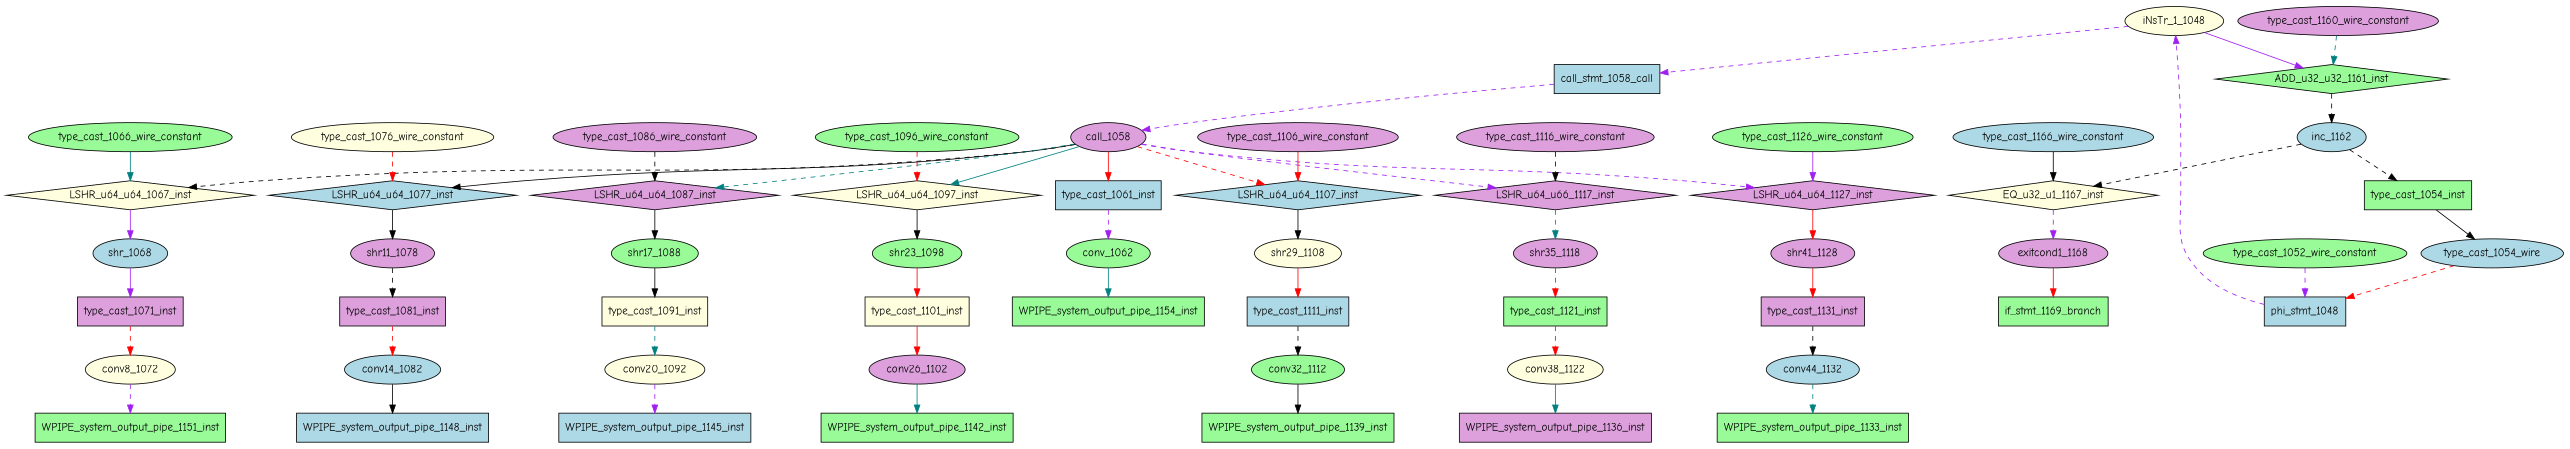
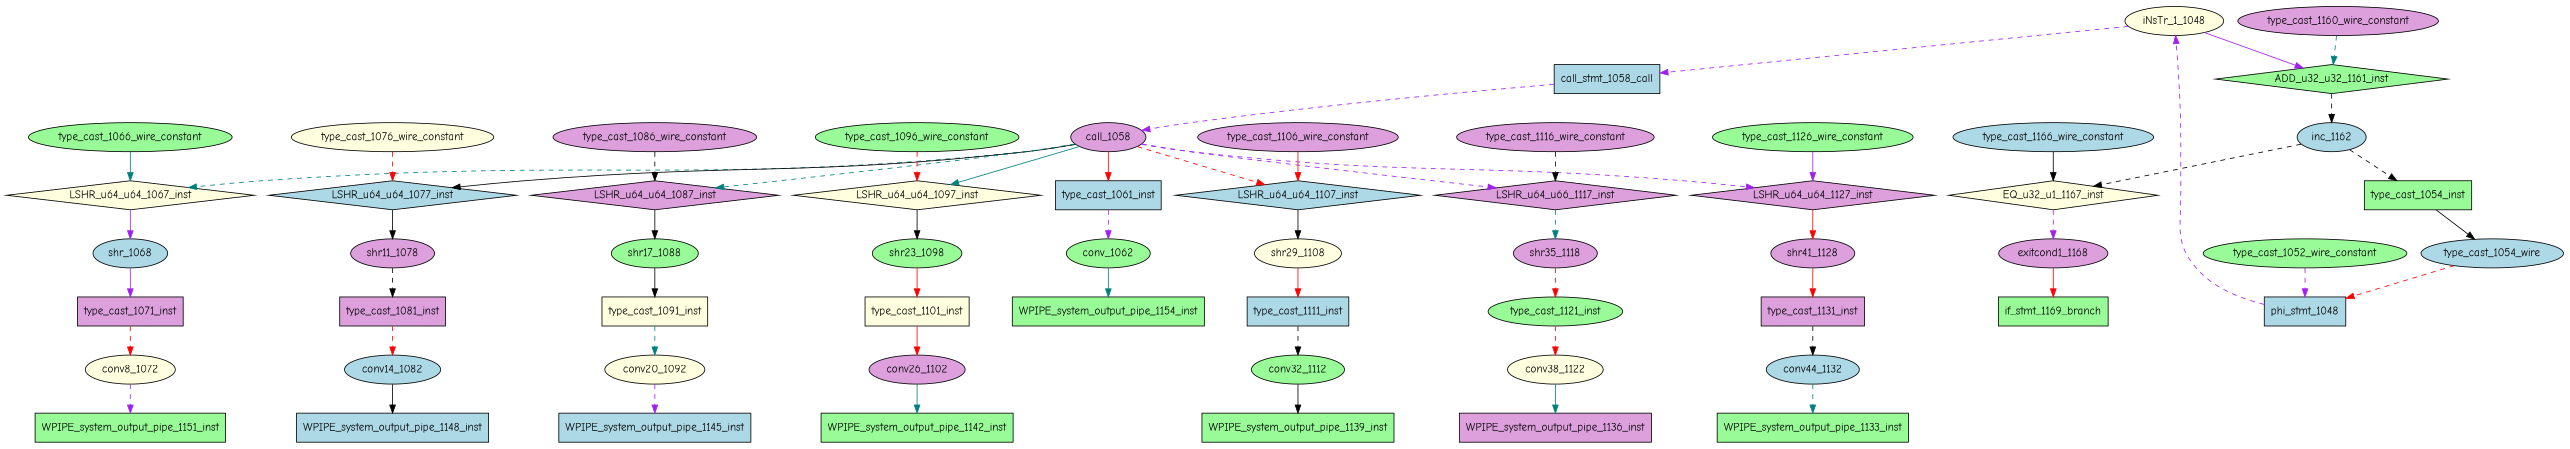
edge "call_1058" -> "LSHR_u64_u64_1067_inst": color black -> teal
node "type_cast_1121_inst": shape box -> ellipse
